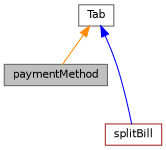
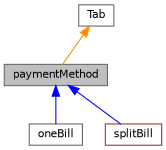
edge "splitBill" -> "Tab": now "splitBill" -> "paymentMethod"
node "oneBill": added
